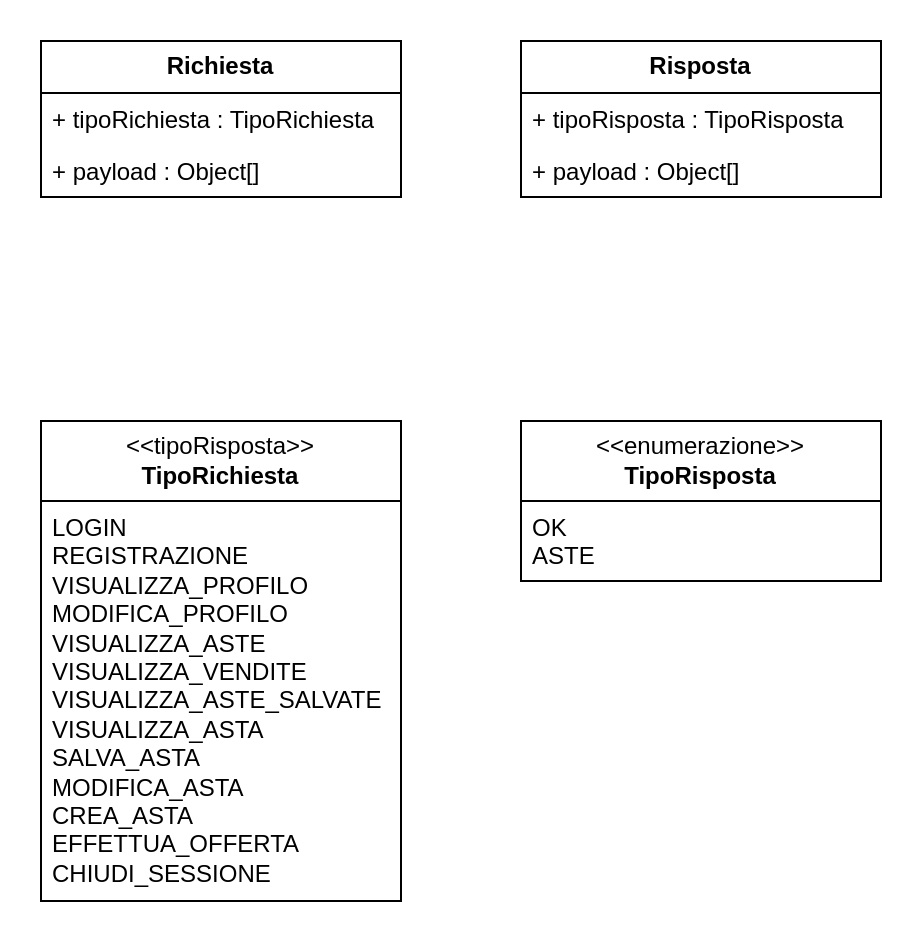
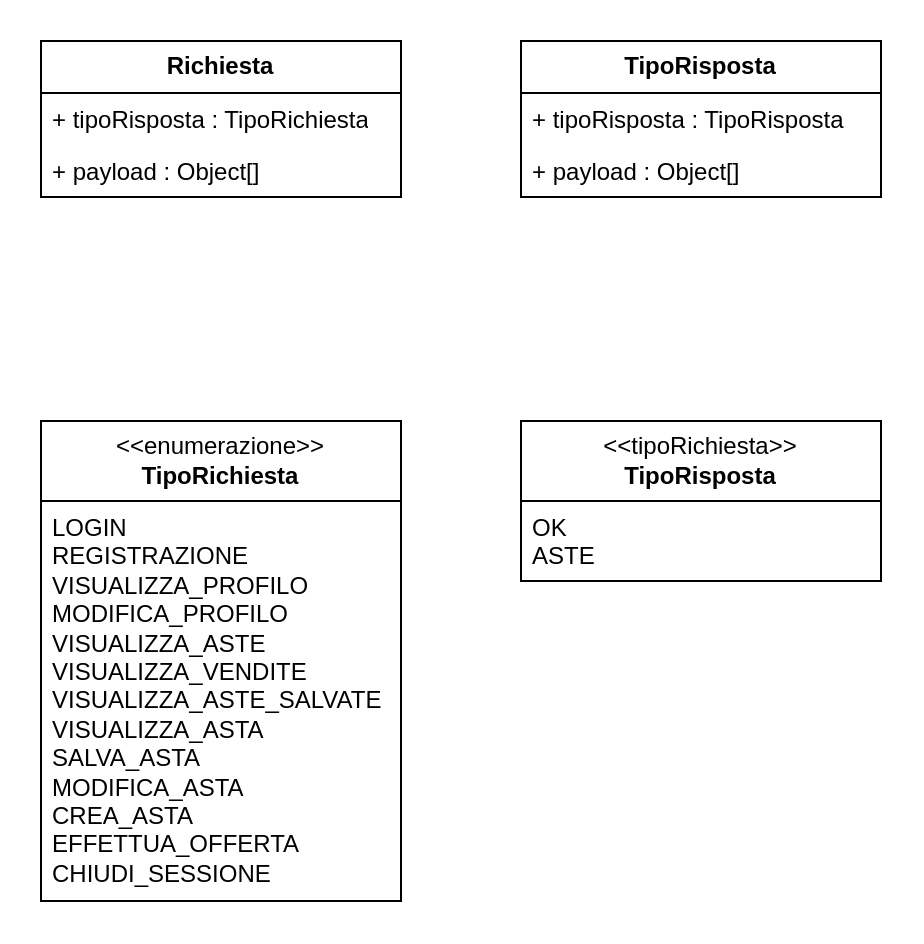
node "Risposta": label "Risposta" -> "TipoRisposta"
node "+ tipoRichiesta : TipoRichiesta": label "+ tipoRichiesta : TipoRichiesta" -> "+ tipoRisposta : TipoRichiesta"
node "<<tipoRisposta>> TipoRichiesta": label "<<tipoRisposta>> TipoRichiesta" -> "<<enumerazione>> TipoRichiesta"
node "<<enumerazione>> TipoRisposta": label "<<enumerazione>> TipoRisposta" -> "<<tipoRichiesta>> TipoRisposta"
